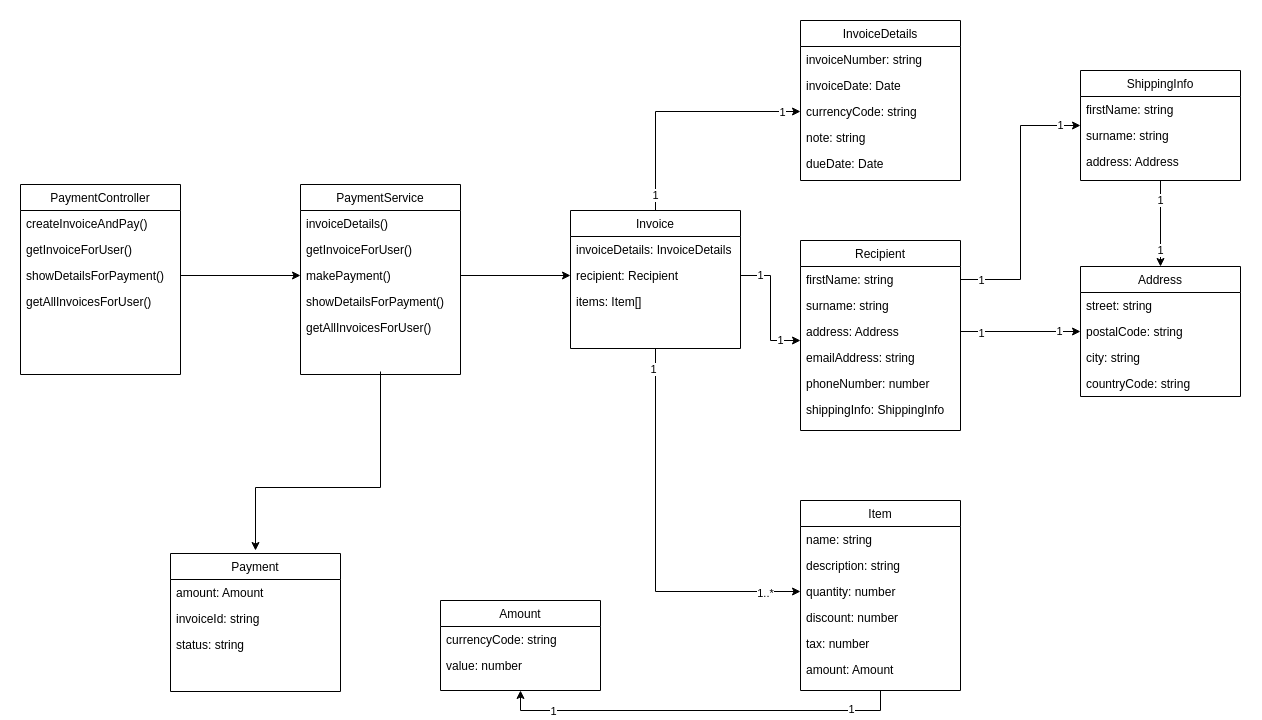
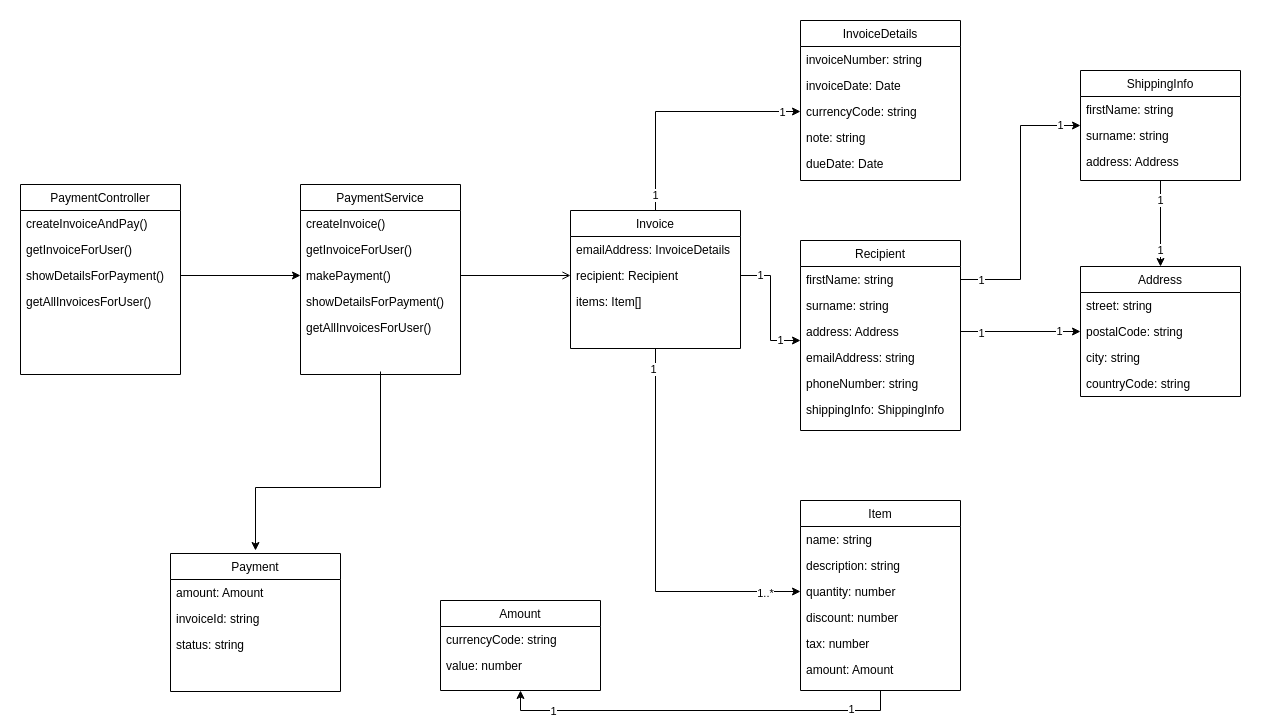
node "invoiceDetails()": label "invoiceDetails()" -> "createInvoice()"
node "invoiceDetails: InvoiceDetails": label "invoiceDetails: InvoiceDetails" -> "emailAddress: InvoiceDetails"
edge "makePayment()" -> "recipient: Recipient": arrowhead classic -> open
node "phoneNumber: number": label "phoneNumber: number" -> "phoneNumber: string"
